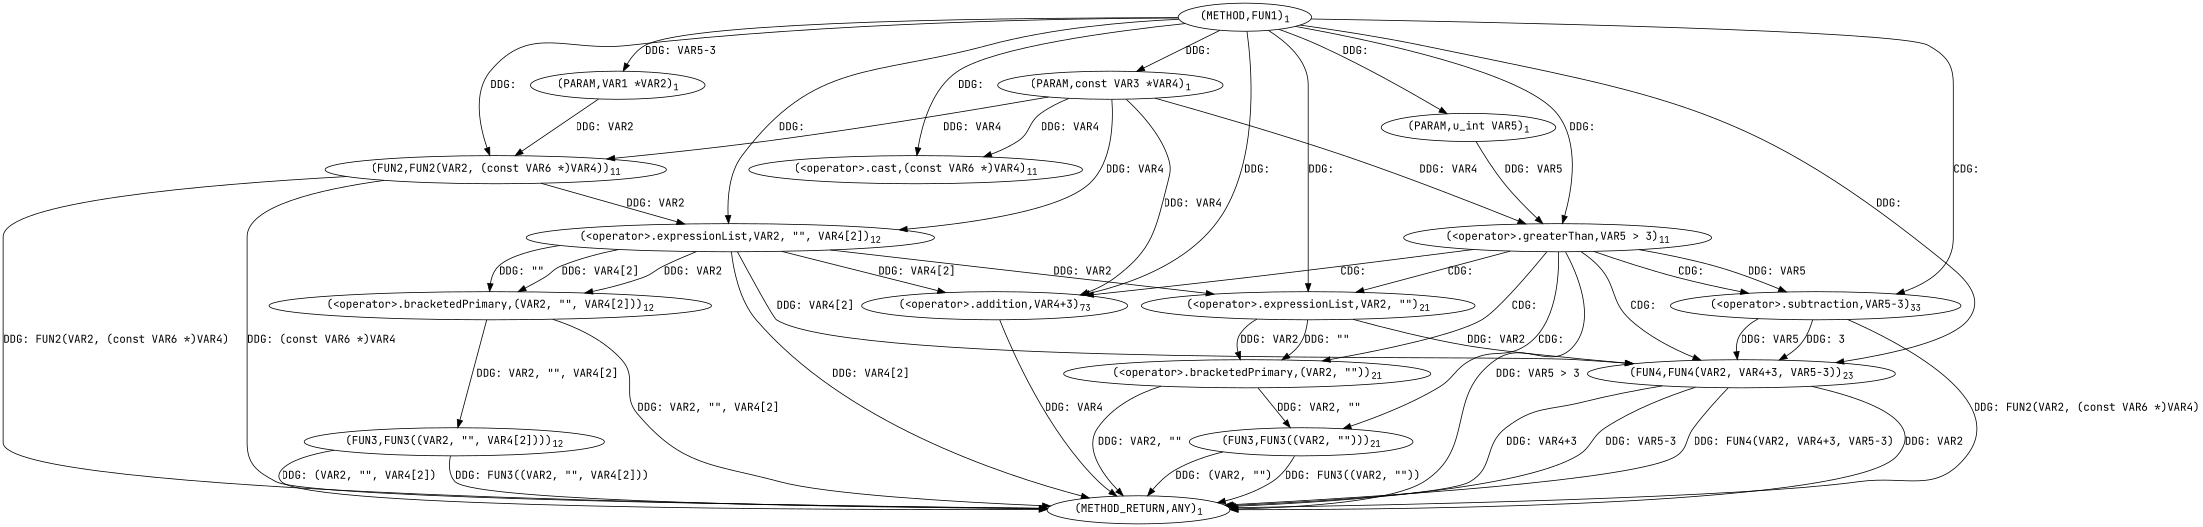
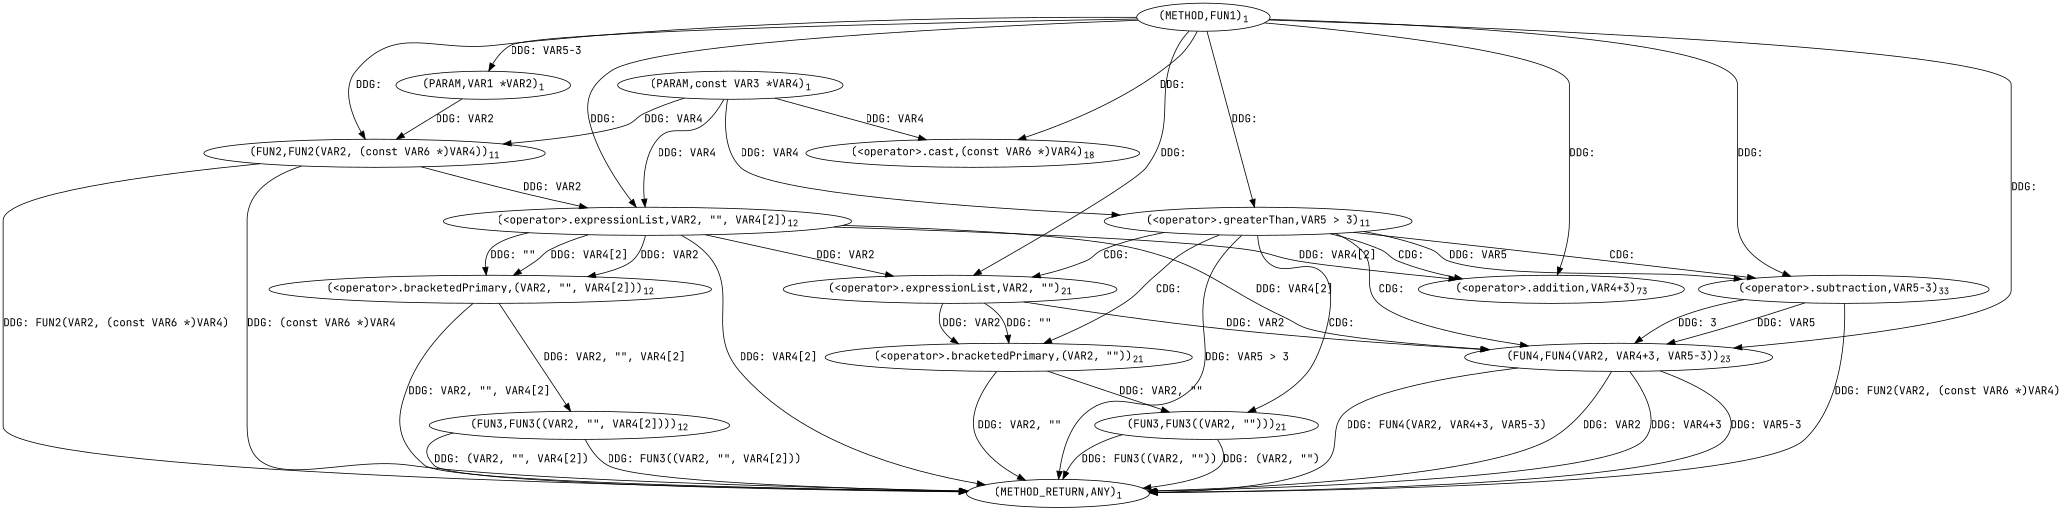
edge "(METHOD,FUN1)" -> "(PARAM,const VAR3 *VAR4)": removed, label "DDG:"
node "(PARAM,u_int VAR5)": removed
node "(<operator>.cast,(const VAR6 *)VAR4)": text "11" -> "18"
edge "(METHOD,FUN1)" -> "(<operator>.subtraction,VAR5-3)": label "CDG: " -> "DDG: "
edge "(PARAM,const VAR3 *VAR4)" -> "(<operator>.addition,VAR4+3)": removed, label "DDG: VAR4"
edge "(<operator>.addition,VAR4+3)" -> "(METHOD_RETURN,ANY)": removed, label "DDG: VAR4"
